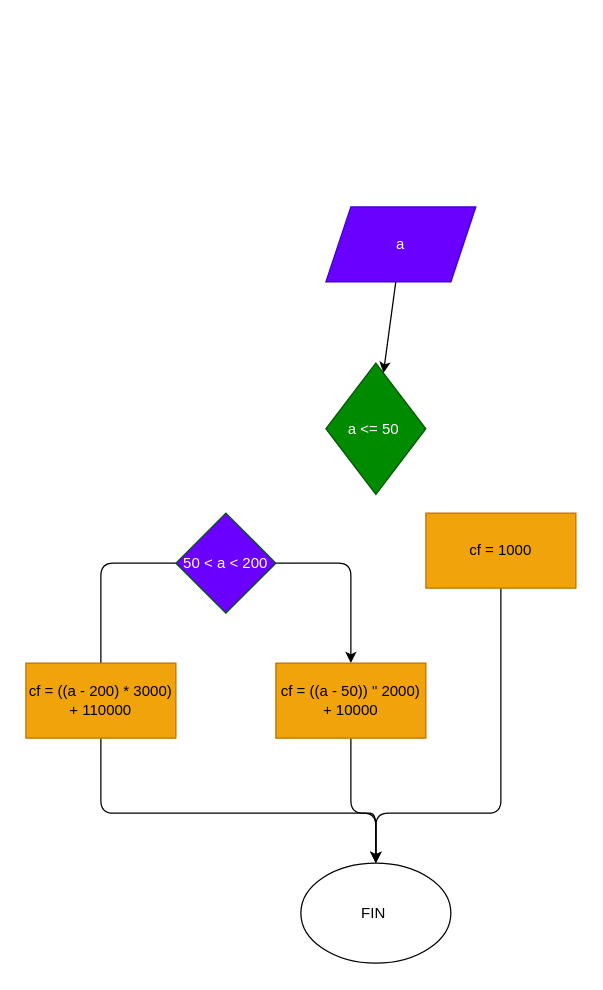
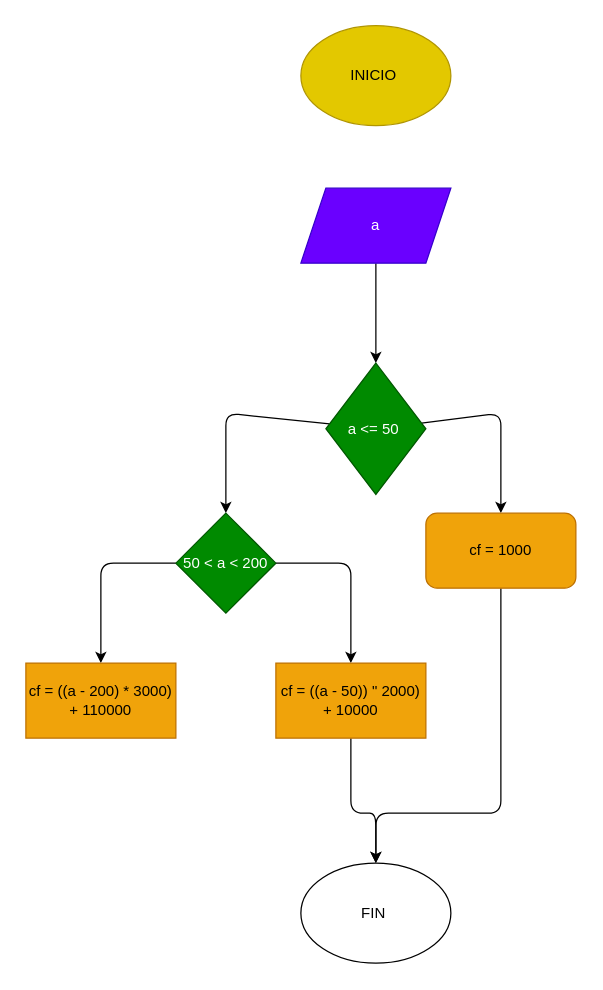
node "INICIO": added
node "a": moved (401, 244) -> (376, 226)
edge "a <= 50" -> "50 < a < 200": added
edge "a <= 50" -> "cf = 1000": added
node "cf = 1000": shape rectangle -> rounded rectangle
node "50 < a < 200": fillcolor #6a00ff -> #008a00
edge "50 < a < 200" -- "cf = ((a - 200) * 3000) + 110000": arrowhead none -> classic
edge "cf = ((a - 200) * 3000) + 110000" -> "FIN": removed
